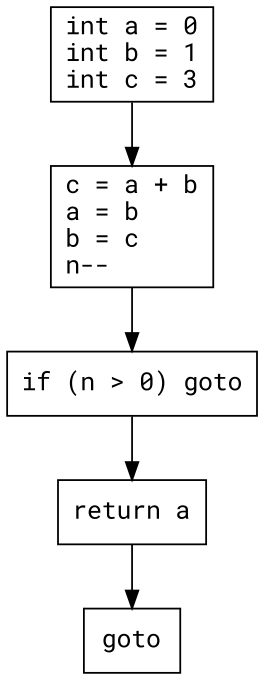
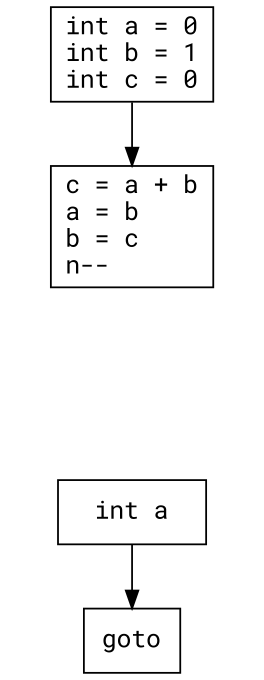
node "int a = 0 int b = 1 int c = 3": label "int a = 0 int b = 1 int c = 3" -> "int a = 0 int b = 1 int c = 0"
node "if (n > 0) goto": removed
node "return a": label "return a" -> "int a"
